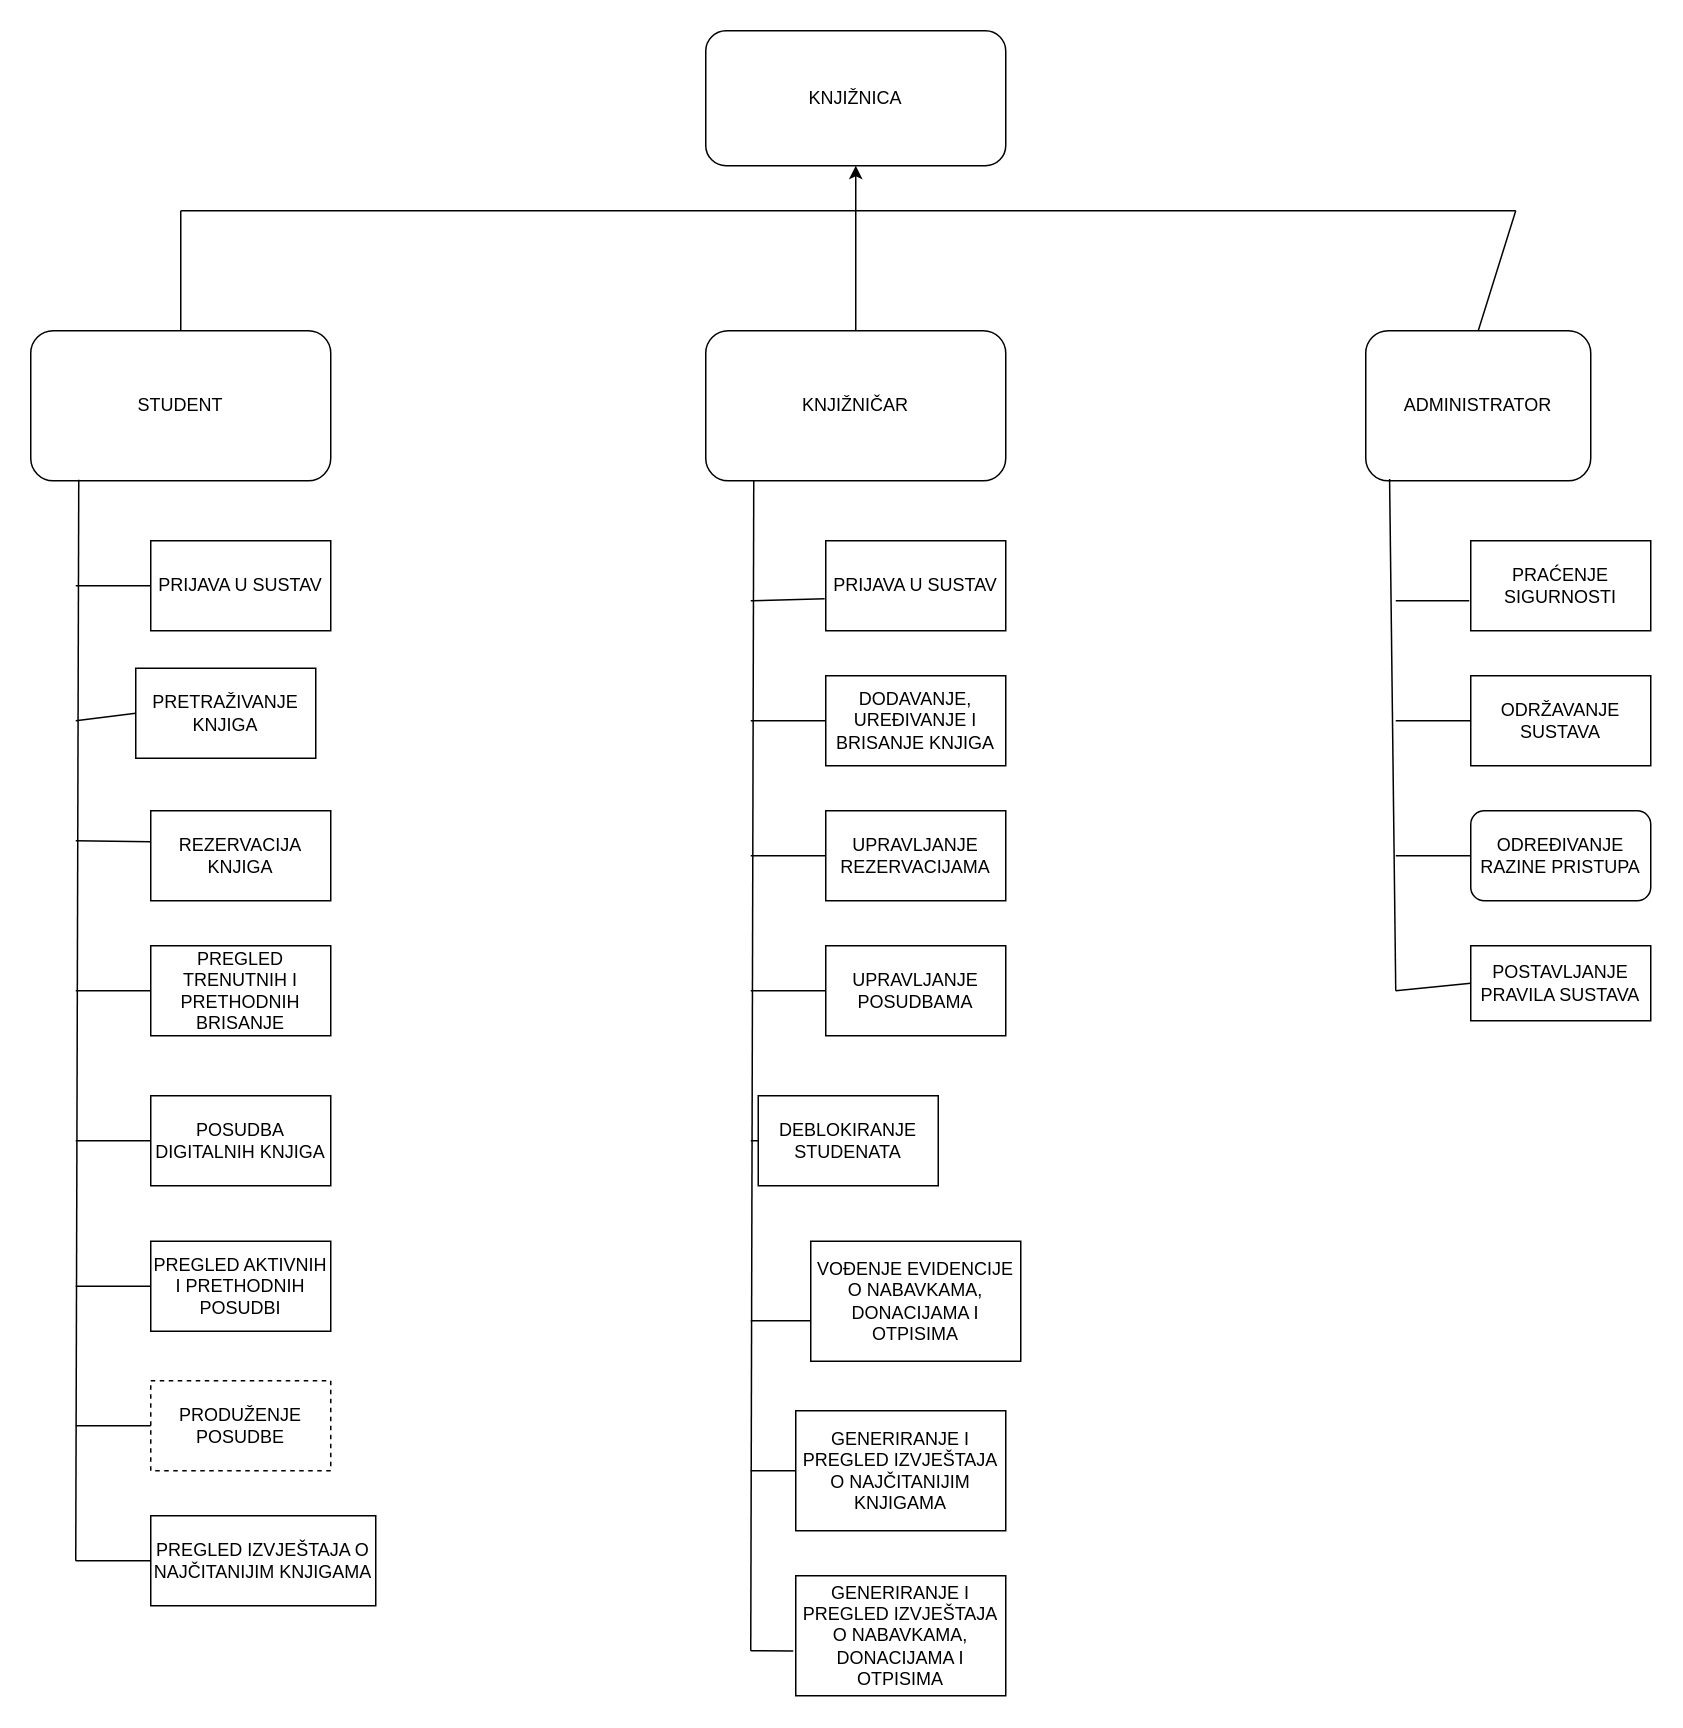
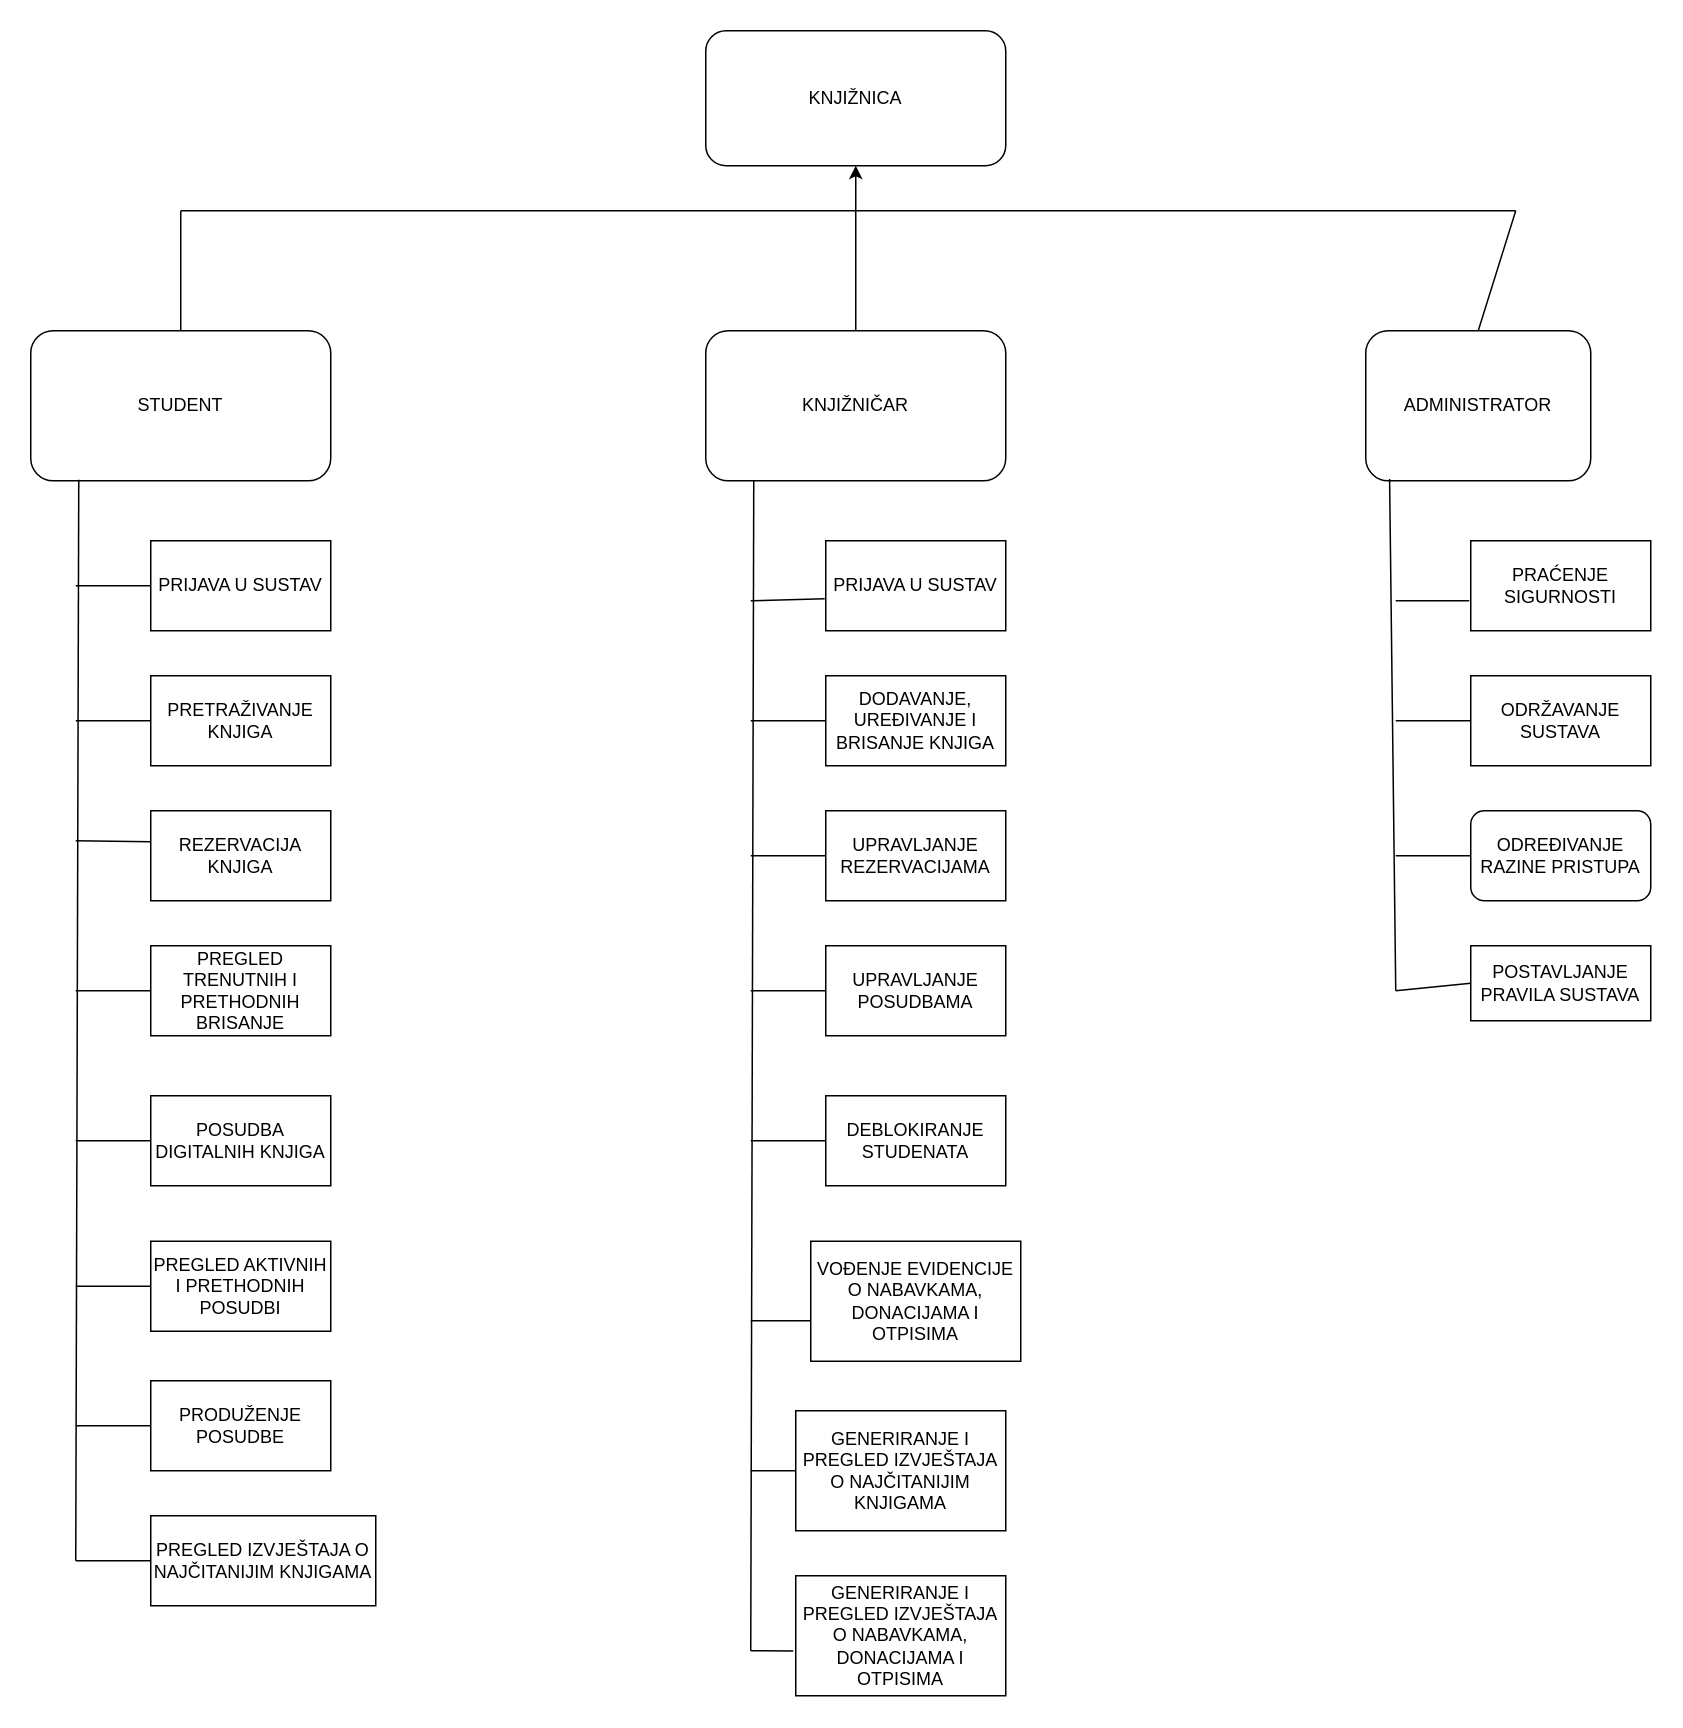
node "PRETRAŽIVANJE KNJIGA": moved (226, 713) -> (241, 721)
node "DEBLOKIRANJE STUDENATA": moved (848, 1141) -> (916, 1141)
node "PRODUŽENJE POSUDBE": style dashed -> solid
